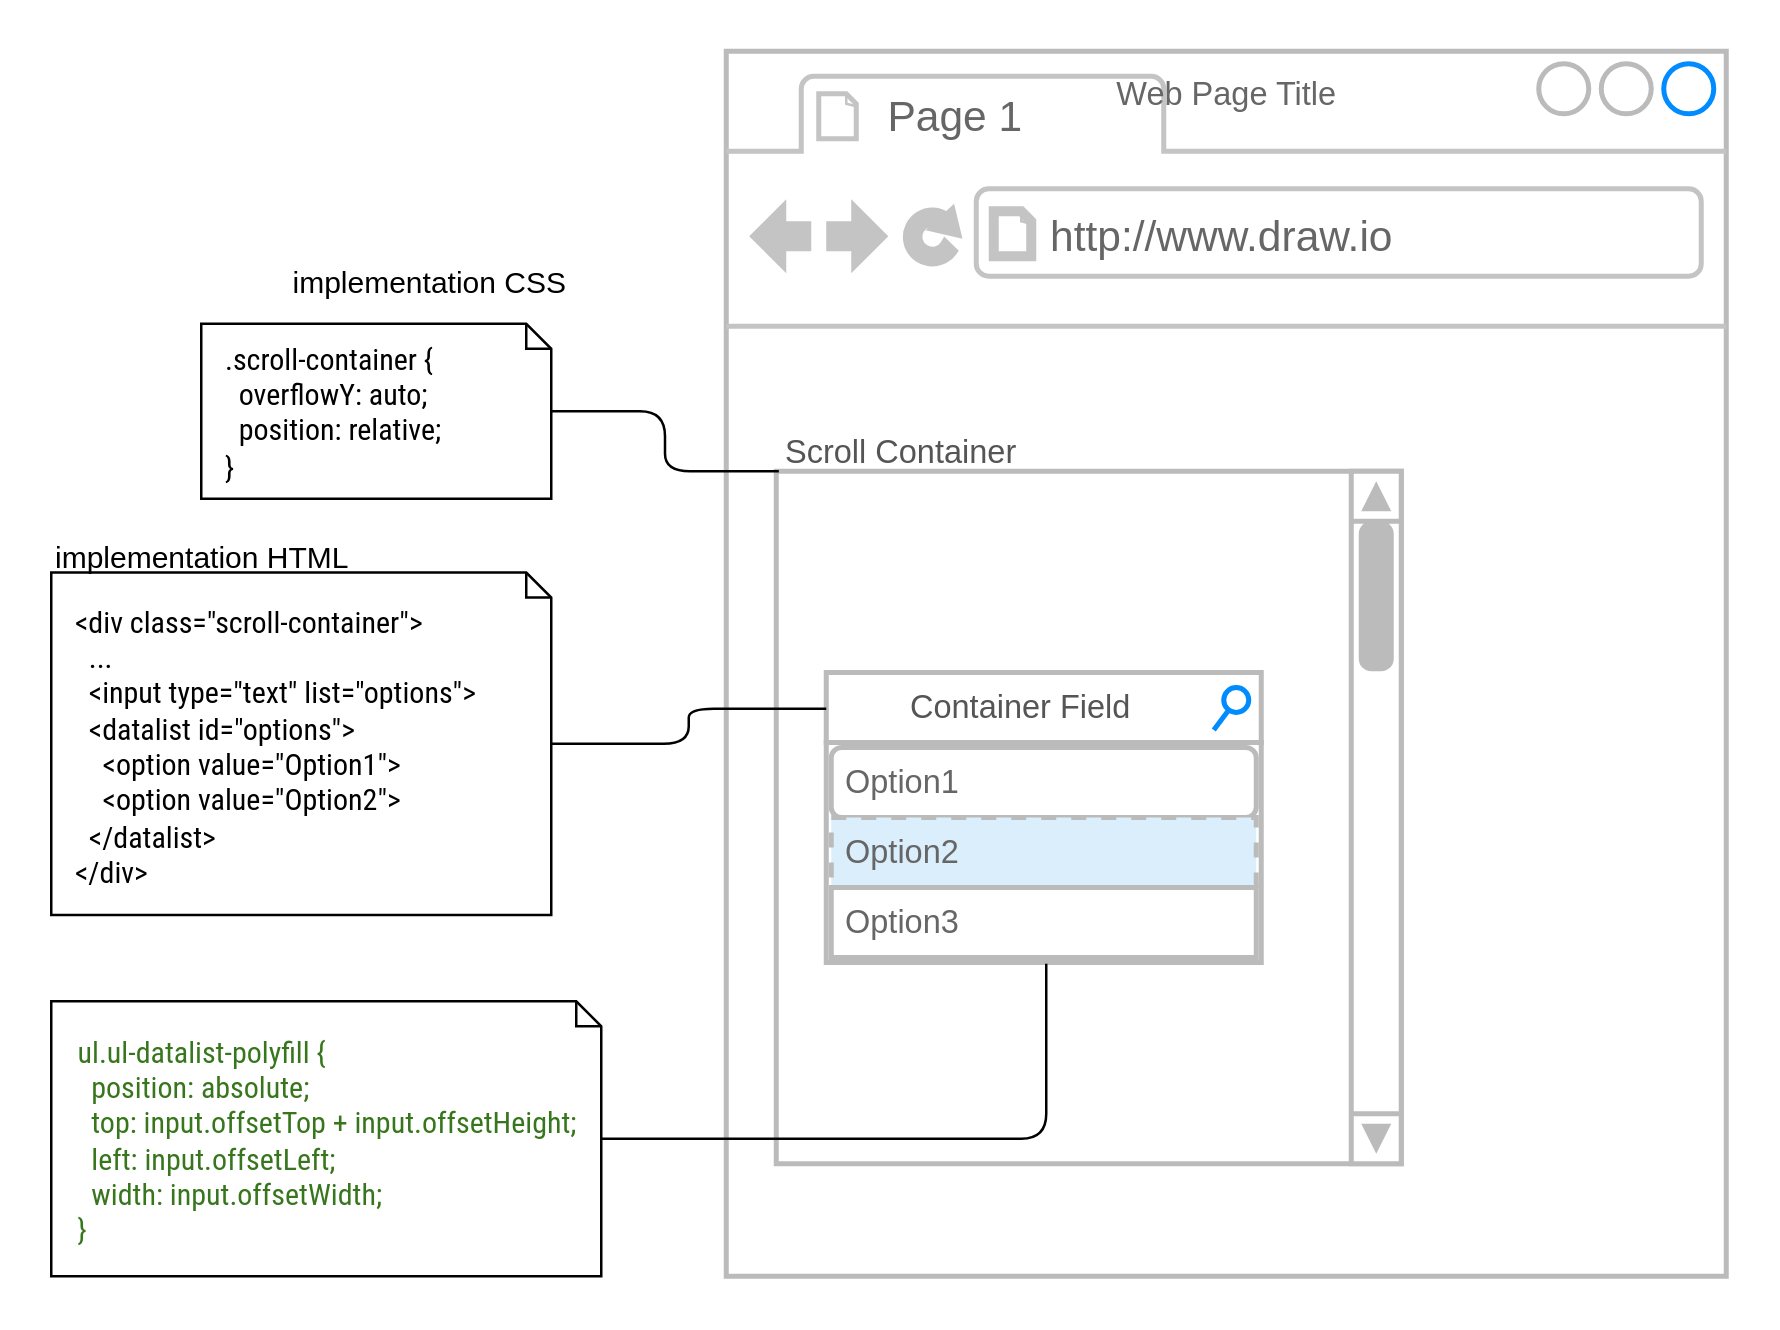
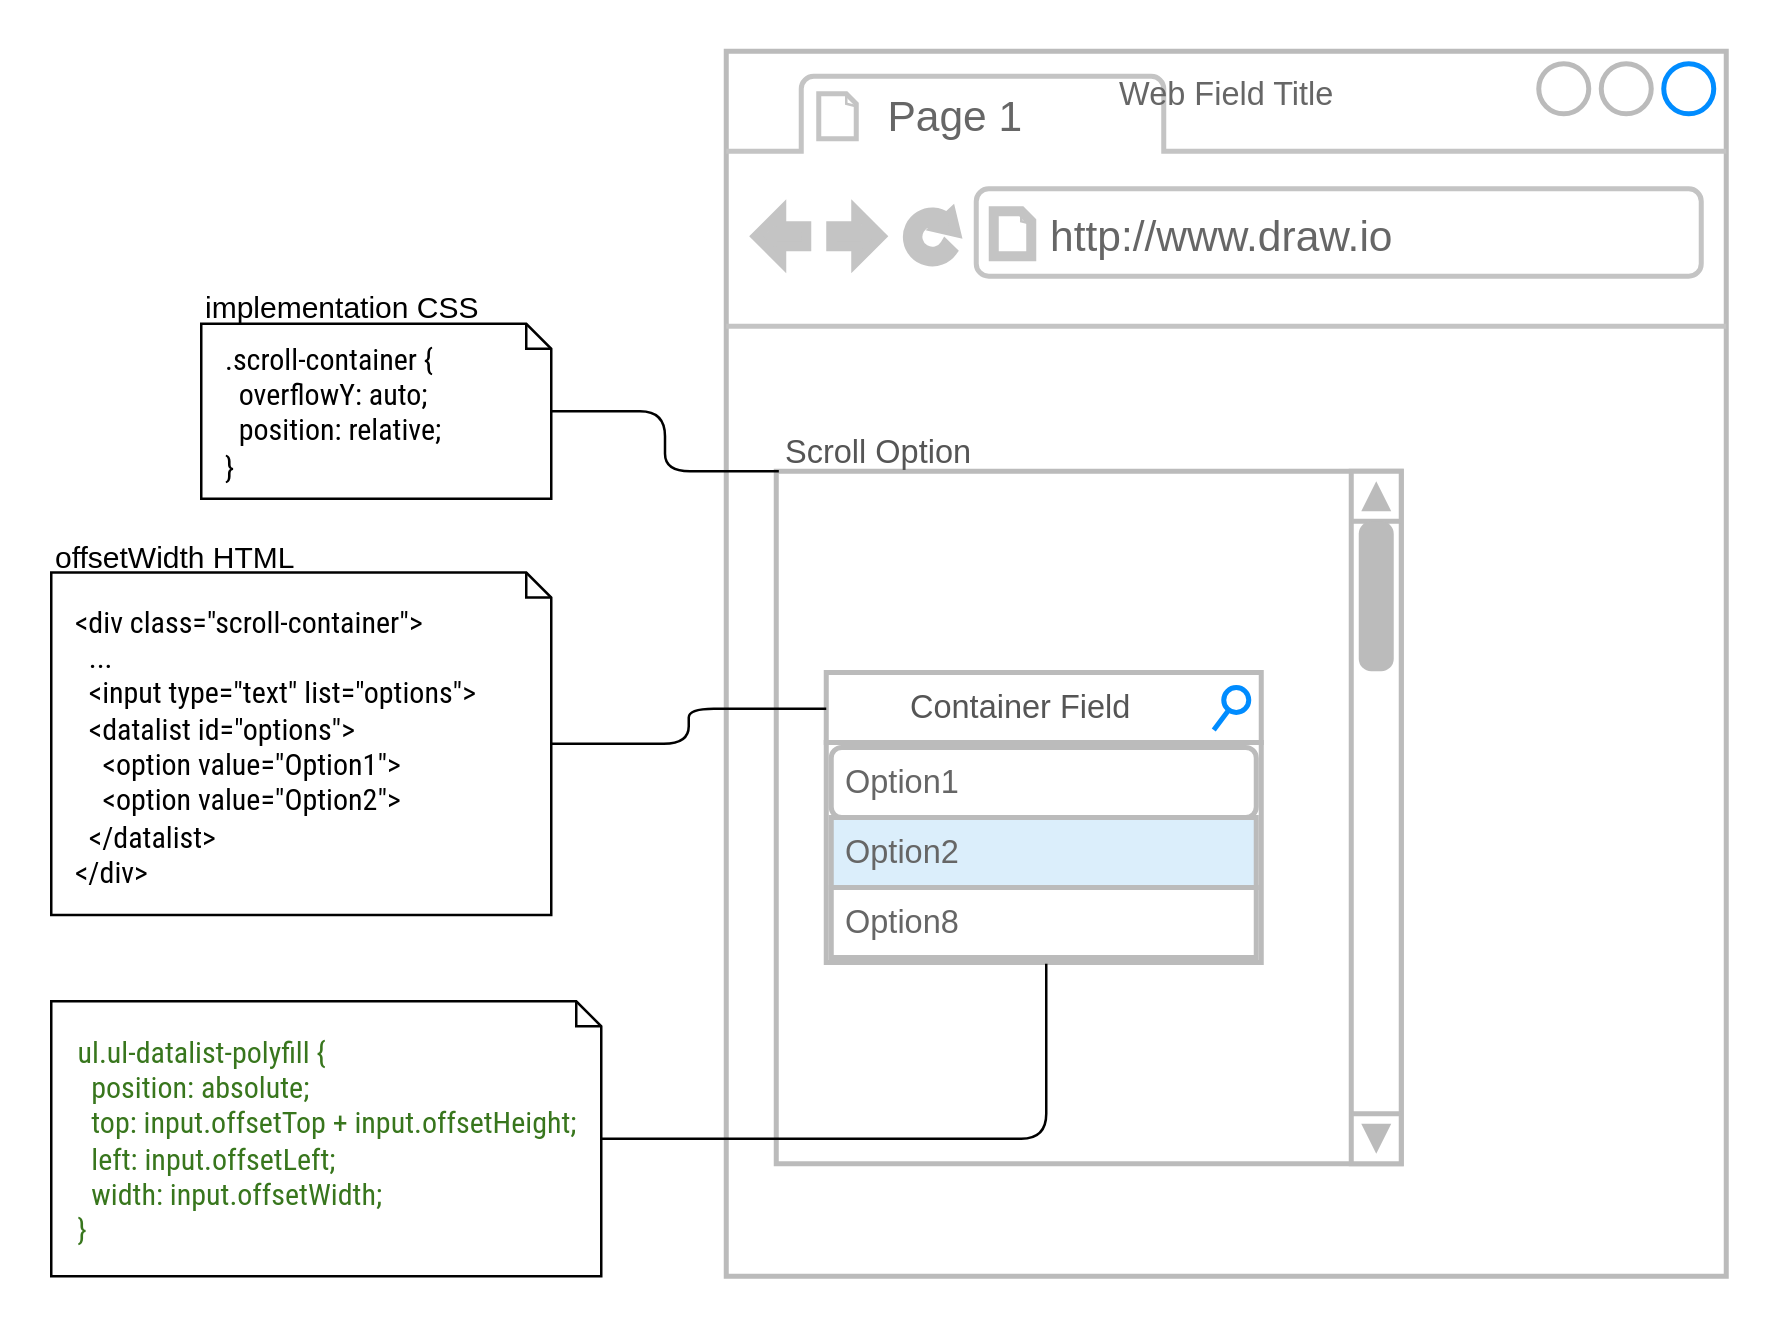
node "Web Page Title": label "Web Page Title" -> "Web Field Title"
node "implementation CSS": moved (476, 281) -> (389, 306)
node "Scroll Container": label "Scroll Container" -> "Scroll Option"
node "implementation HTML": label "implementation HTML" -> "offsetWidth HTML"
node "Option2": style dashed -> solid
node "Option3": label "Option3" -> "Option8"
